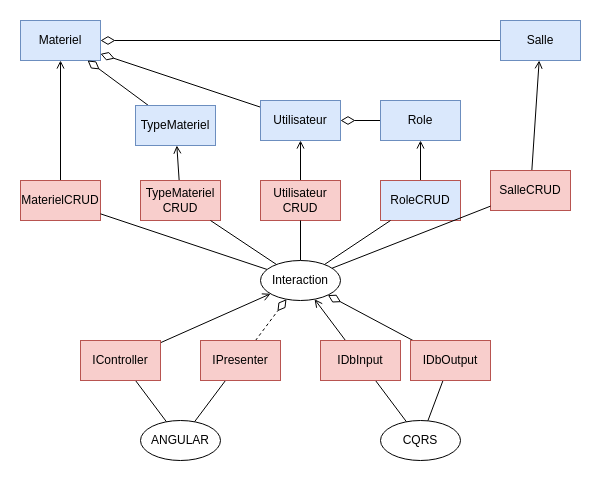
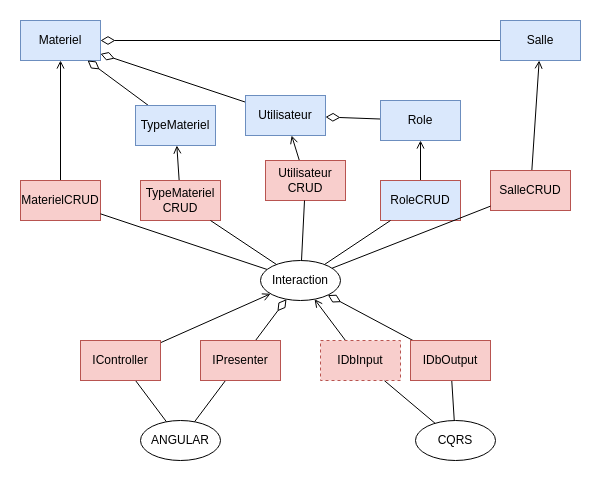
node "Utilisateur": moved (301, 121) -> (286, 116)
node "Utilisateur CRUD": moved (301, 201) -> (306, 181)
edge "IPresenter" -> "Interaction": style dashed -> solid
node "IDbInput": style solid -> dashed
node "CQRS": moved (421, 441) -> (456, 441)
